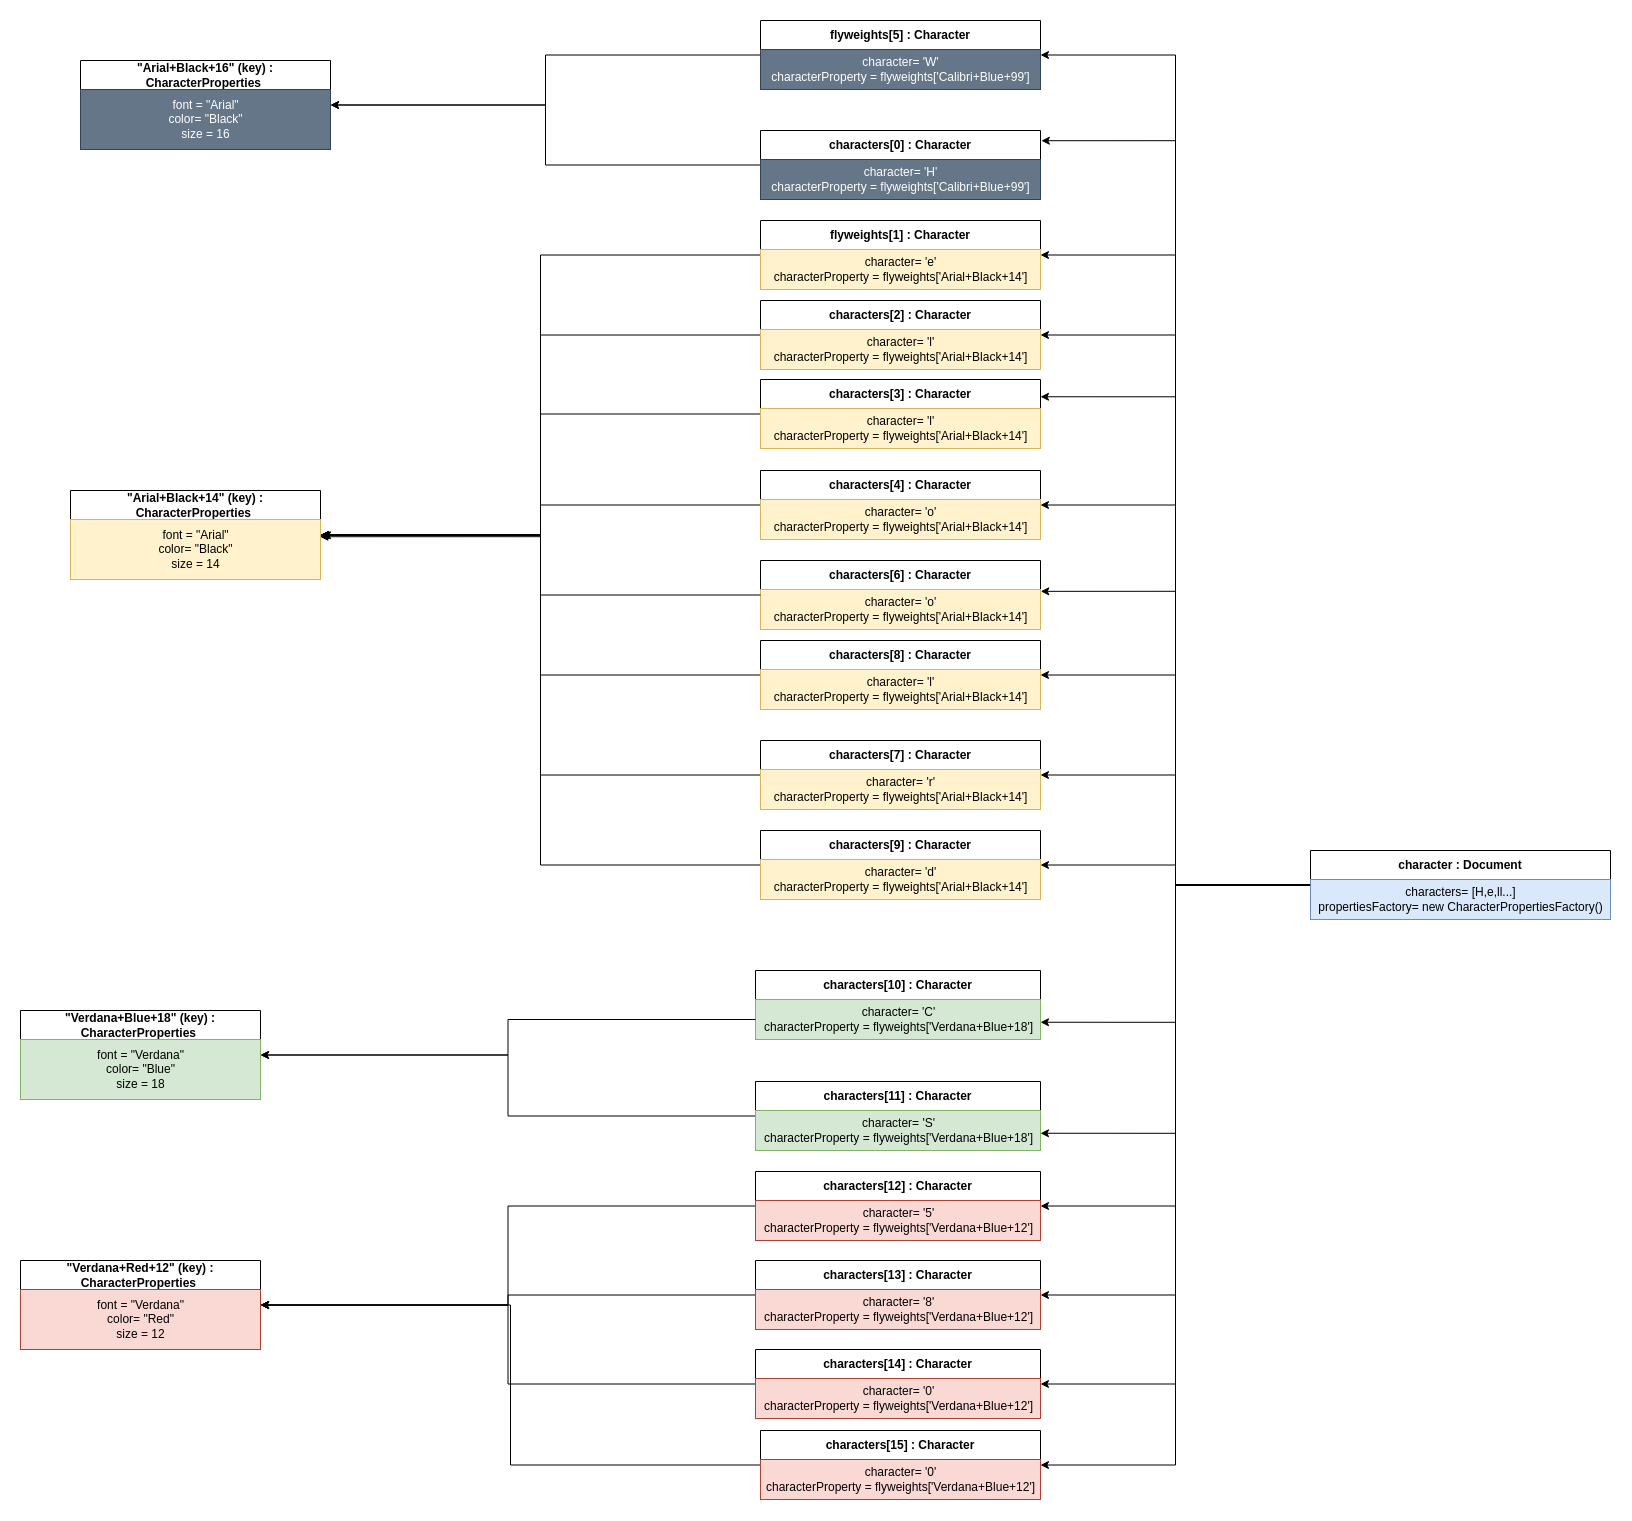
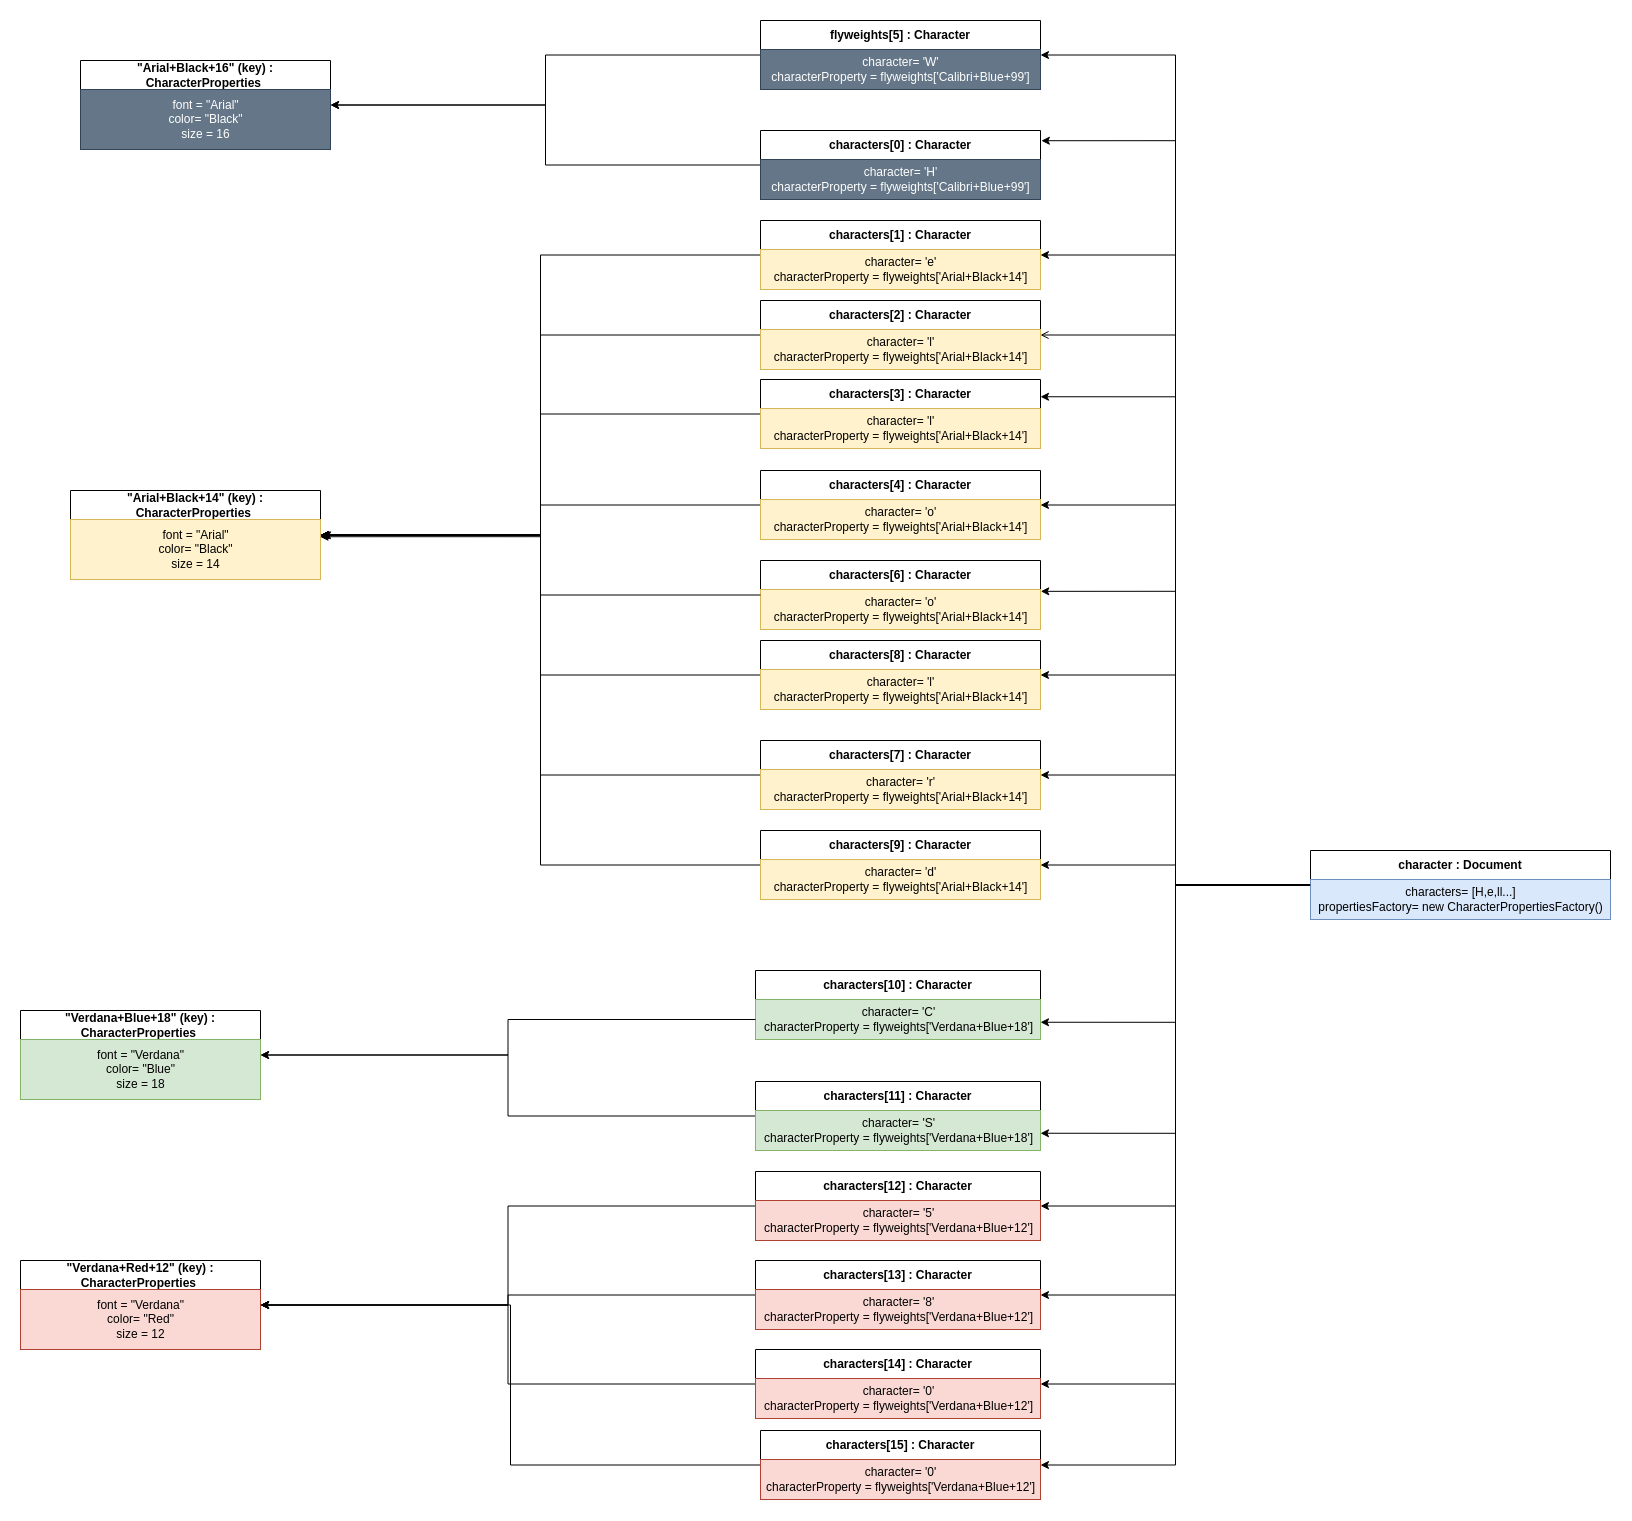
node "flyweights[1] : Character": label "flyweights[1] : Character" -> "characters[1] : Character"
edge "character : Document" -> "characters[2] : Character": arrowhead classic -> open
